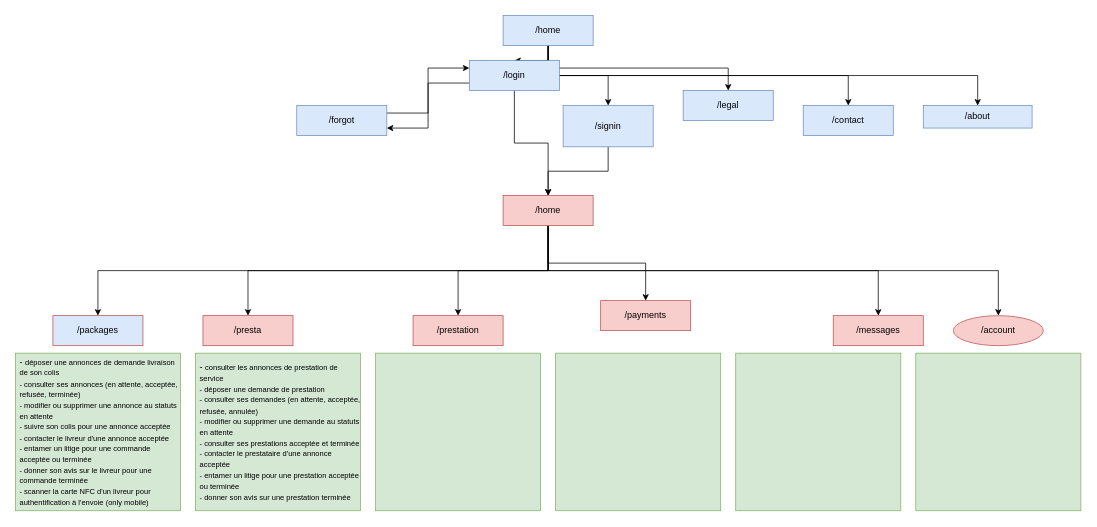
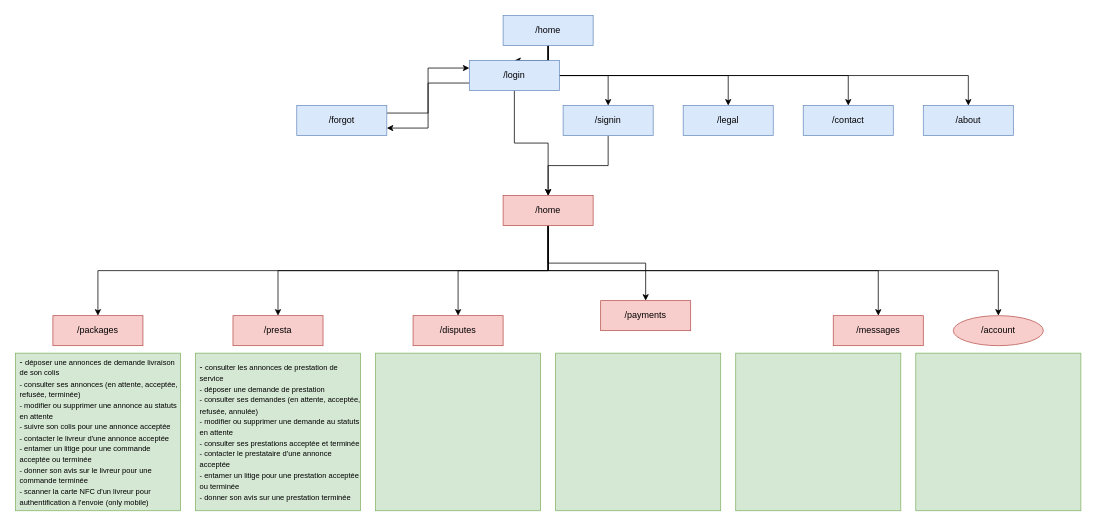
node "/legal": moved (728, 105) -> (728, 120)
node "/about": size 109x23 -> 90x30
node "/signin": size 90x41 -> 90x30
node "/packages": fillcolor #dae8fc -> #f8cecc
node "/presta": moved (248, 330) -> (278, 330)
node "/prestation": label "/prestation" -> "/disputes"
